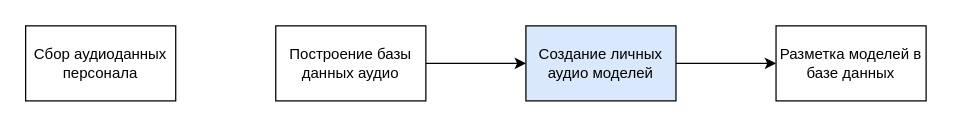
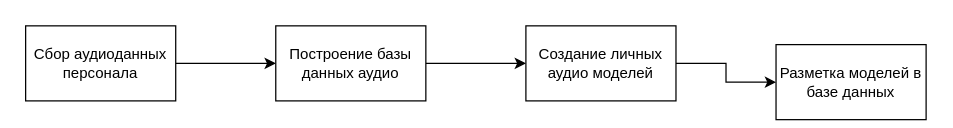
edge "Сбор аудиоданных персонала" -> "Построение базы данных аудио": added
node "Создание личных аудио моделей": fillcolor #dae8fc -> #ffffff
node "Разметка моделей в базе данных": moved (851, 63) -> (851, 82)
